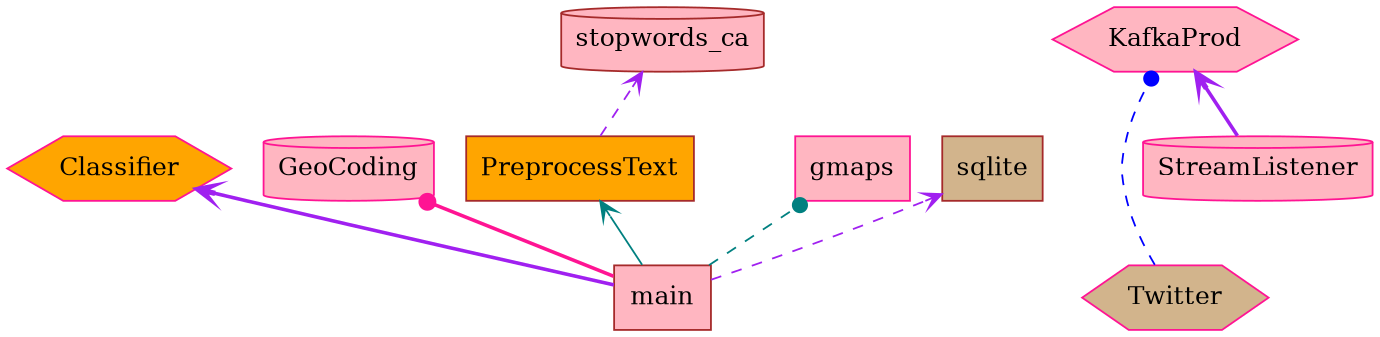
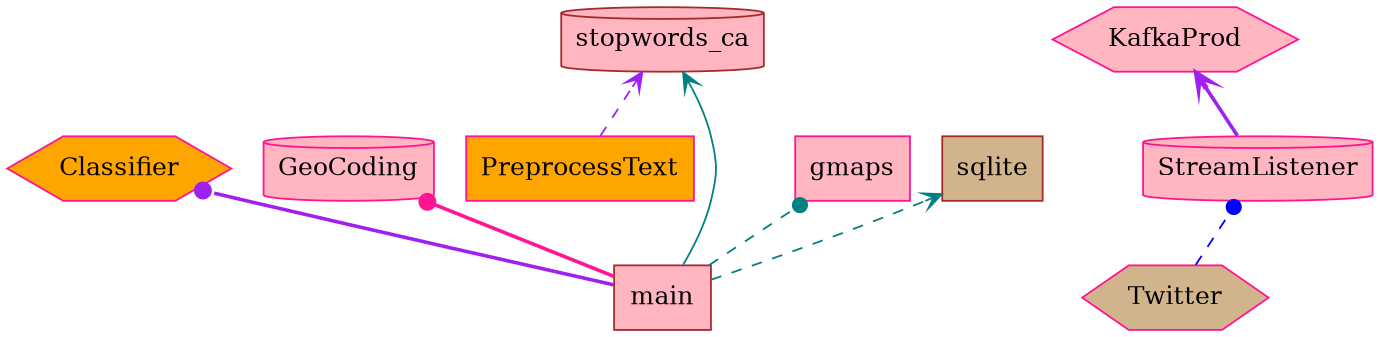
node "PreprocessText": color brown -> deeppink
edge "Twitter" -> "KafkaProd": now "Twitter" -> "StreamListener"
edge "main" -> "Classifier": arrowhead vee -> dot
edge "main" -> "PreprocessText": now "main" -> "stopwords_ca"
edge "main" -> "sqlite": color purple -> teal
